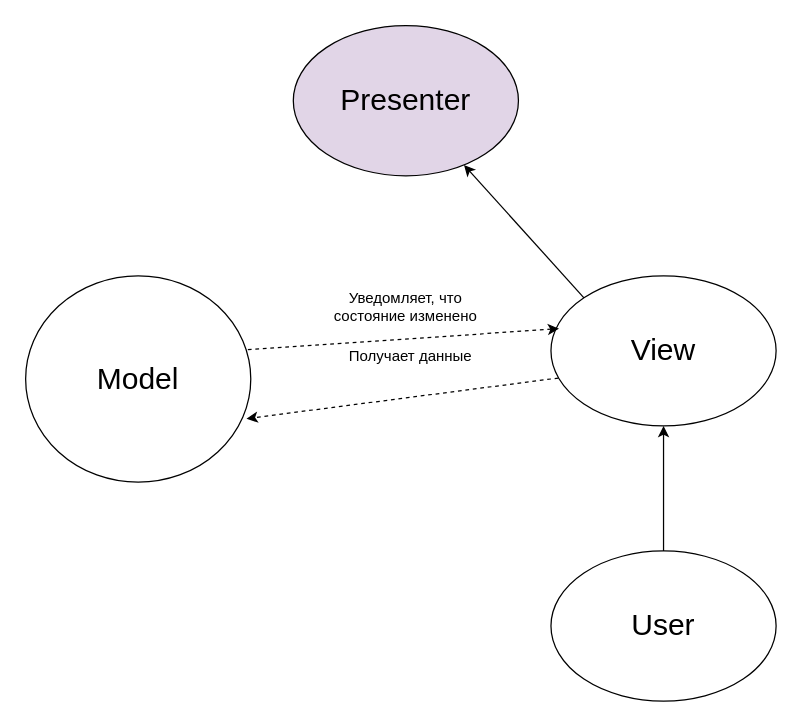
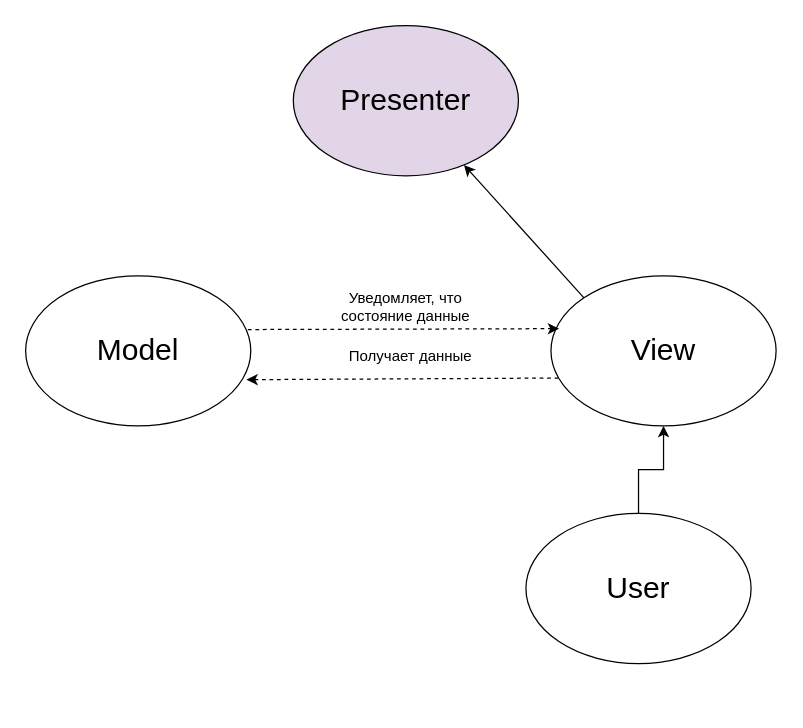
node "Уведомляет, что состояние изменено": label "Уведомляет, что состояние изменено" -> "Уведомляет, что состояние данные"
node "Model": size 225x206 -> 225x150
node "User": moved (663, 626) -> (638, 588)
